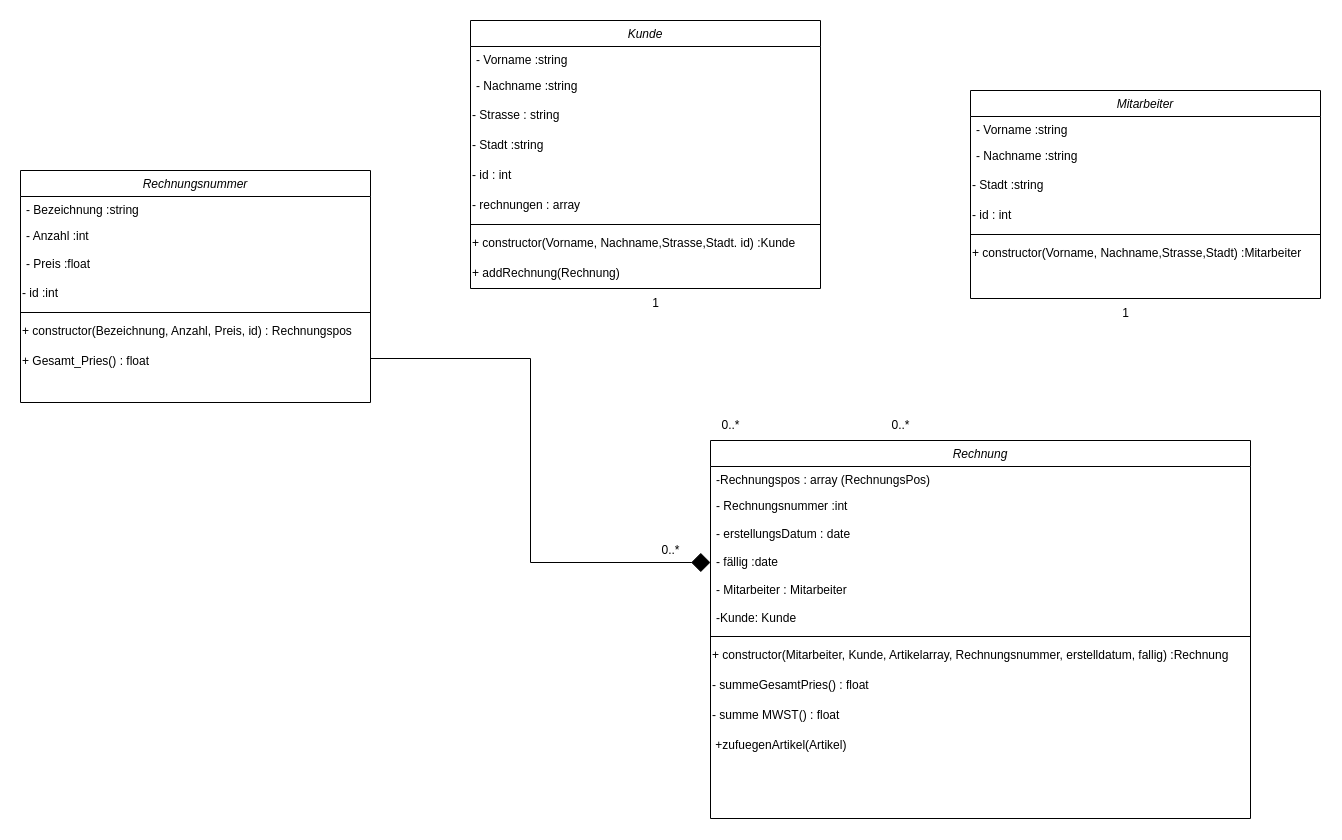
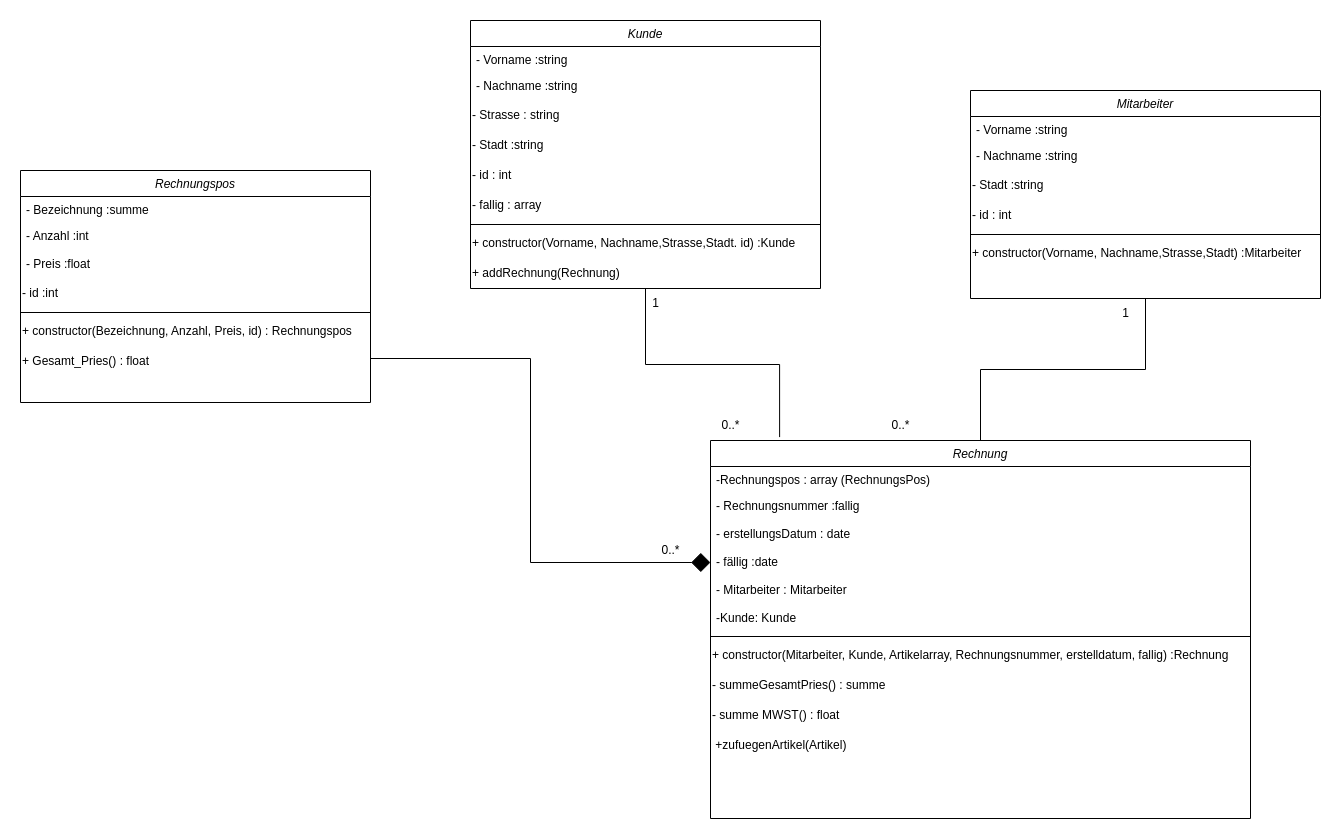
node "Rechnungsnummer": label "Rechnungsnummer" -> "Rechnungspos"
node "- rechnungen : array": label "- rechnungen : array" -> "- fallig : array"
node "- Bezeichnung :string": label "- Bezeichnung :string" -> "- Bezeichnung :summe"
edge "Kunde" -- "Rechnung": added
edge "Mitarbeiter" -- "Rechnung": added
node "- Rechnungsnummer :int": label "- Rechnungsnummer :int" -> "- Rechnungsnummer :fallig"
node "- summeGesamtPries() : float": label "- summeGesamtPries() : float" -> "- summeGesamtPries() : summe"
